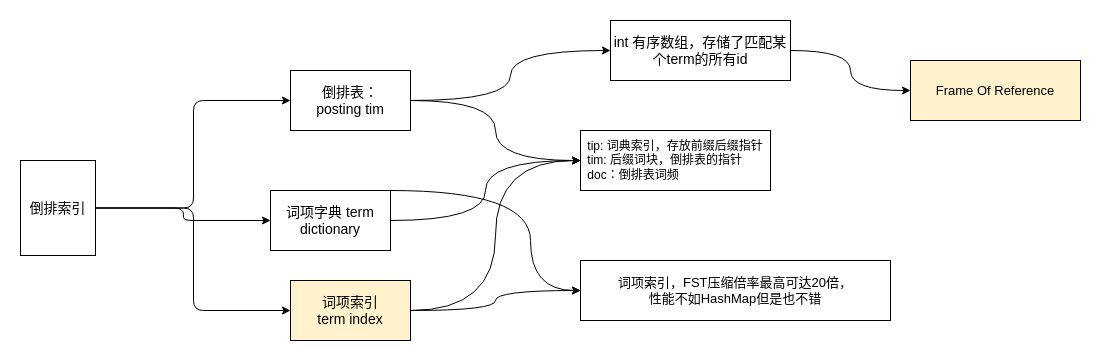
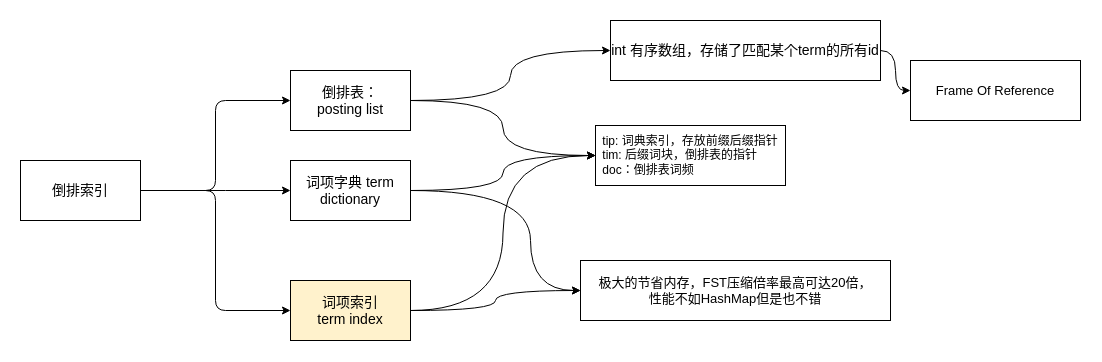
node "int 有序数组，存储了匹配某个term的所有id": size 180x60 -> 270x60
node "Frame Of Reference": fillcolor #fff2cc -> #ffffff
node "倒排表： posting tim": label "倒排表： posting tim" -> "倒排表： posting list"
node "tip: 词典索引，存放前缀后缀指针 tim: 后缀词块，倒排表的指针 doc：倒排表词频": moved (676, 161) -> (691, 156)
node "倒排索引": size 75x95 -> 120x60
node "词项字典 term dictionary": moved (331, 221) -> (351, 191)
node "词项索引，FST压缩倍率最高可达20倍， 性能不如HashMap但是也不错": label "词项索引，FST压缩倍率最高可达20倍， 性能不如HashMap但是也不错" -> "极大的节省内存，FST压缩倍率最高可达20倍， 性能不如HashMap但是也不错"
